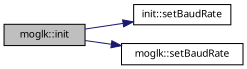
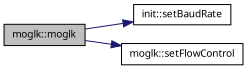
node "moglk::init": label "moglk::init" -> "moglk::moglk"
node "moglk::setBaudRate": label "moglk::setBaudRate" -> "moglk::setFlowControl"
